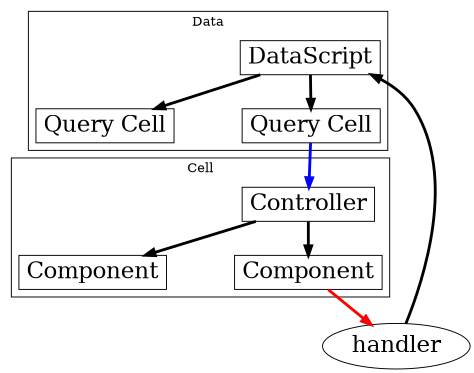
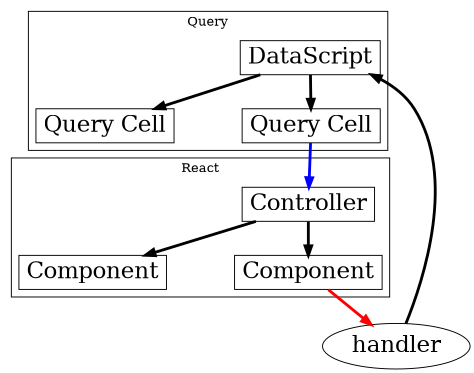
cluster "Data": label "Data" -> "Query"
cluster "Cell": label "Cell" -> "React"
